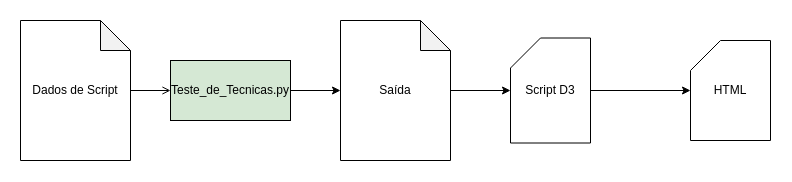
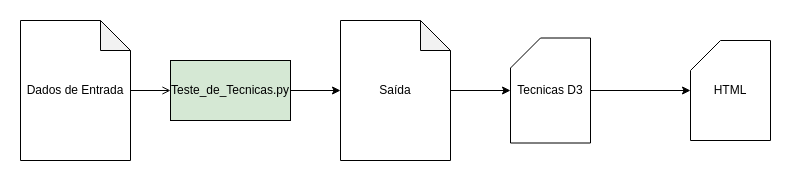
node "Dados de Script": label "Dados de Script" -> "Dados de Entrada"
node "Script D3": label "Script D3" -> "Tecnicas D3"
